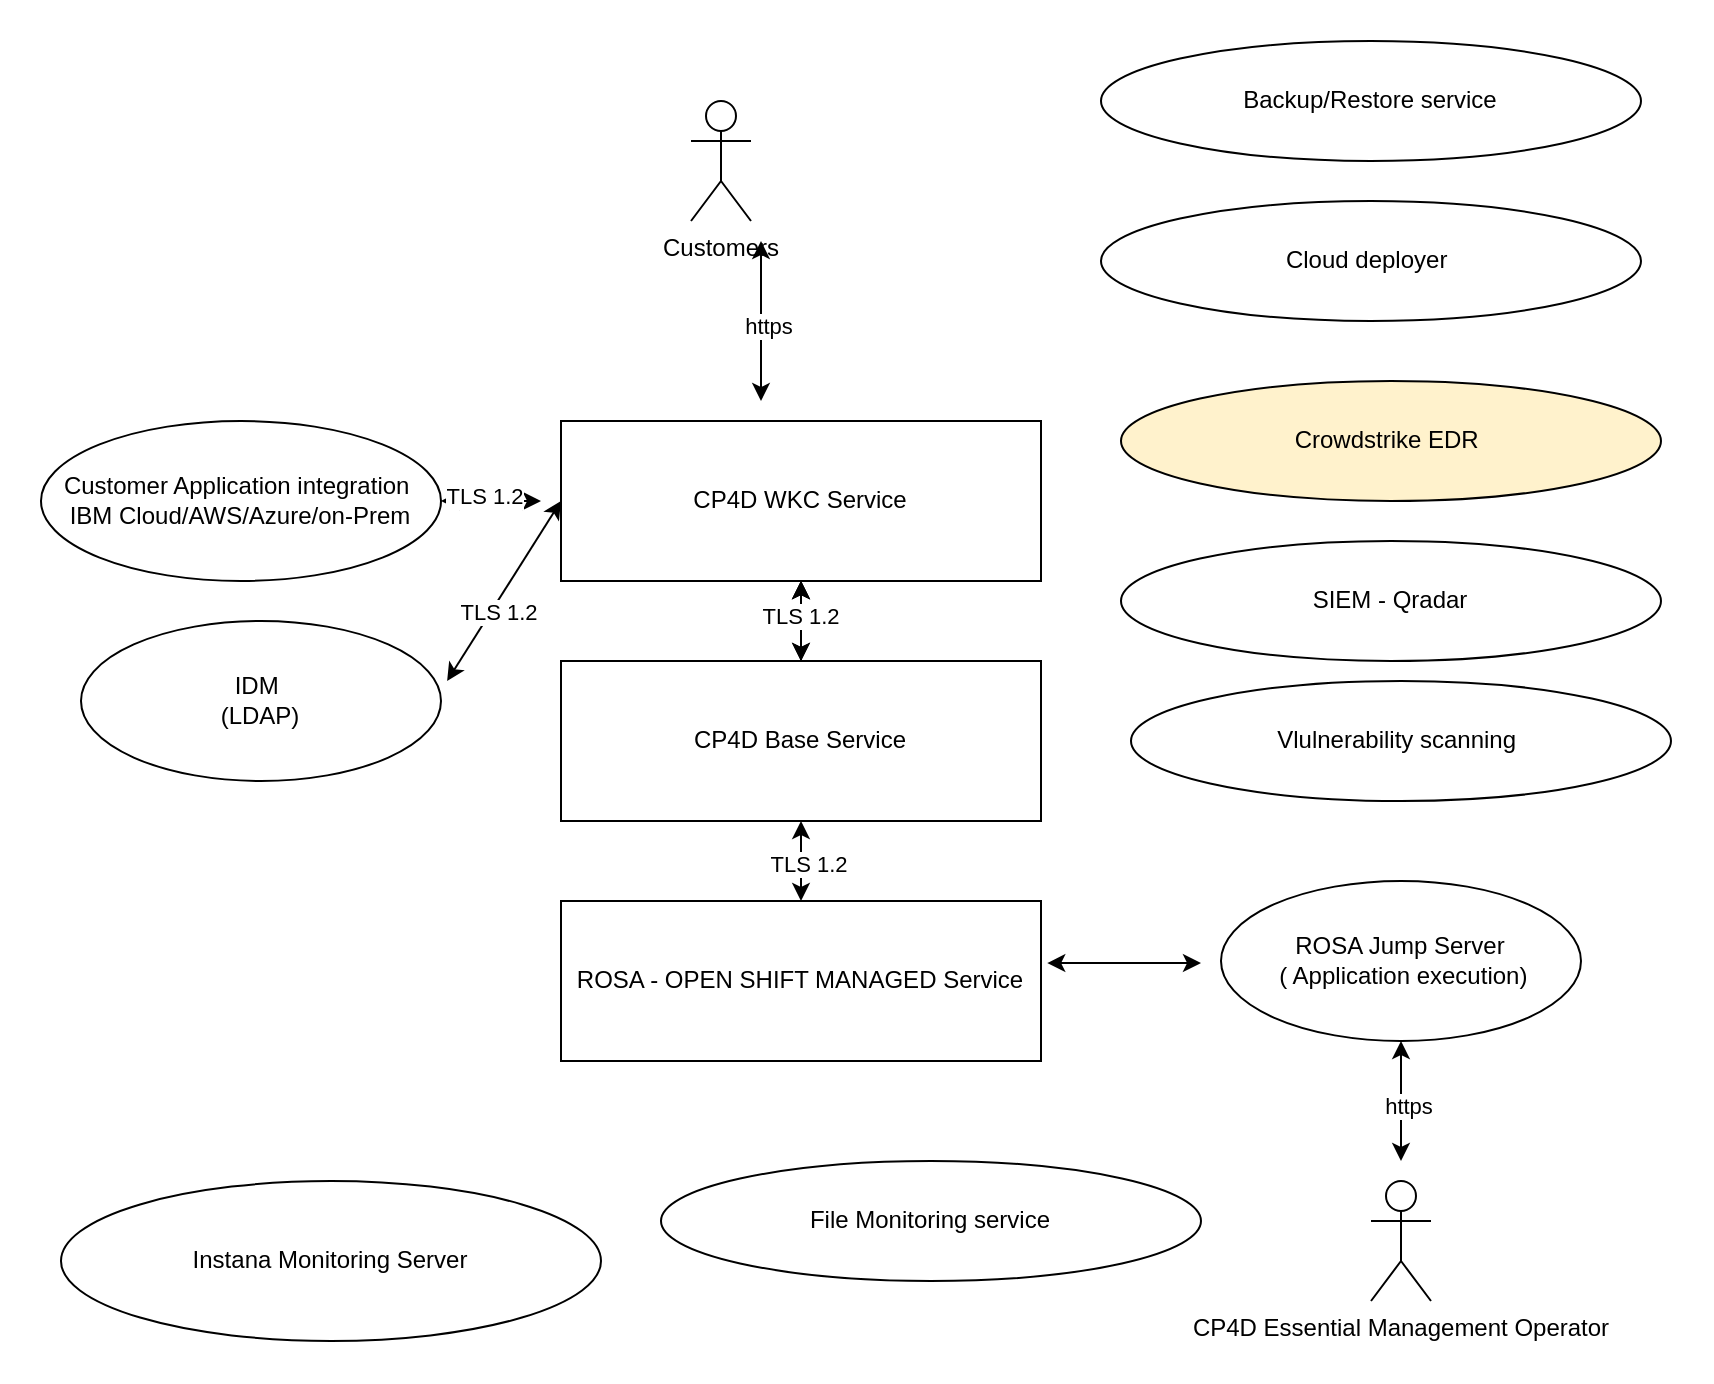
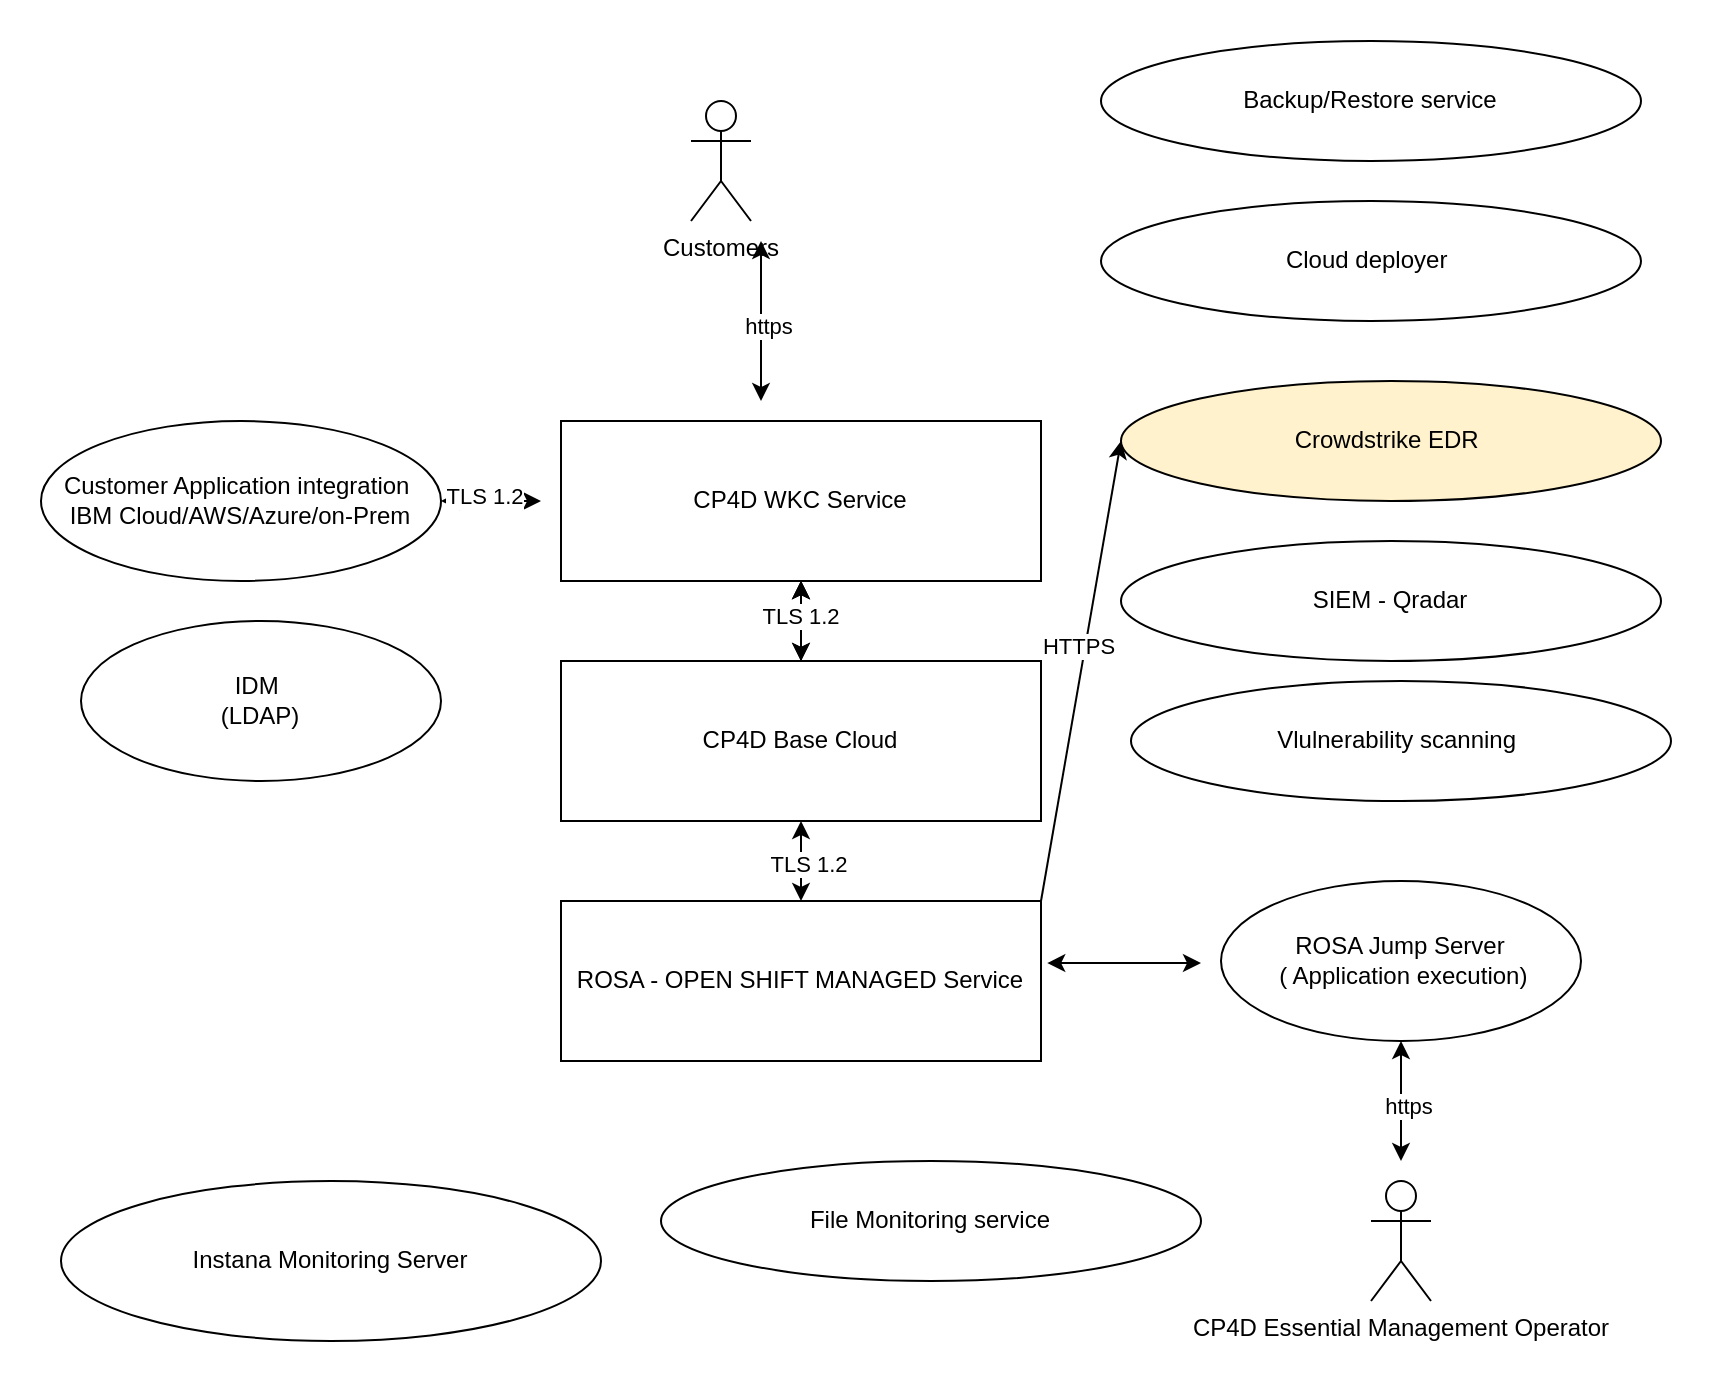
edge "CP4D WKC Service" -- "IDM (LDAP)": removed, label "TLS 1.2"
node "CP4D Base Service": label "CP4D Base Service" -> "CP4D Base Cloud"
edge "ROSA - OPEN SHIFT MANAGED Service" -> "Crowdstrike EDR": added, label "HTTPS"
